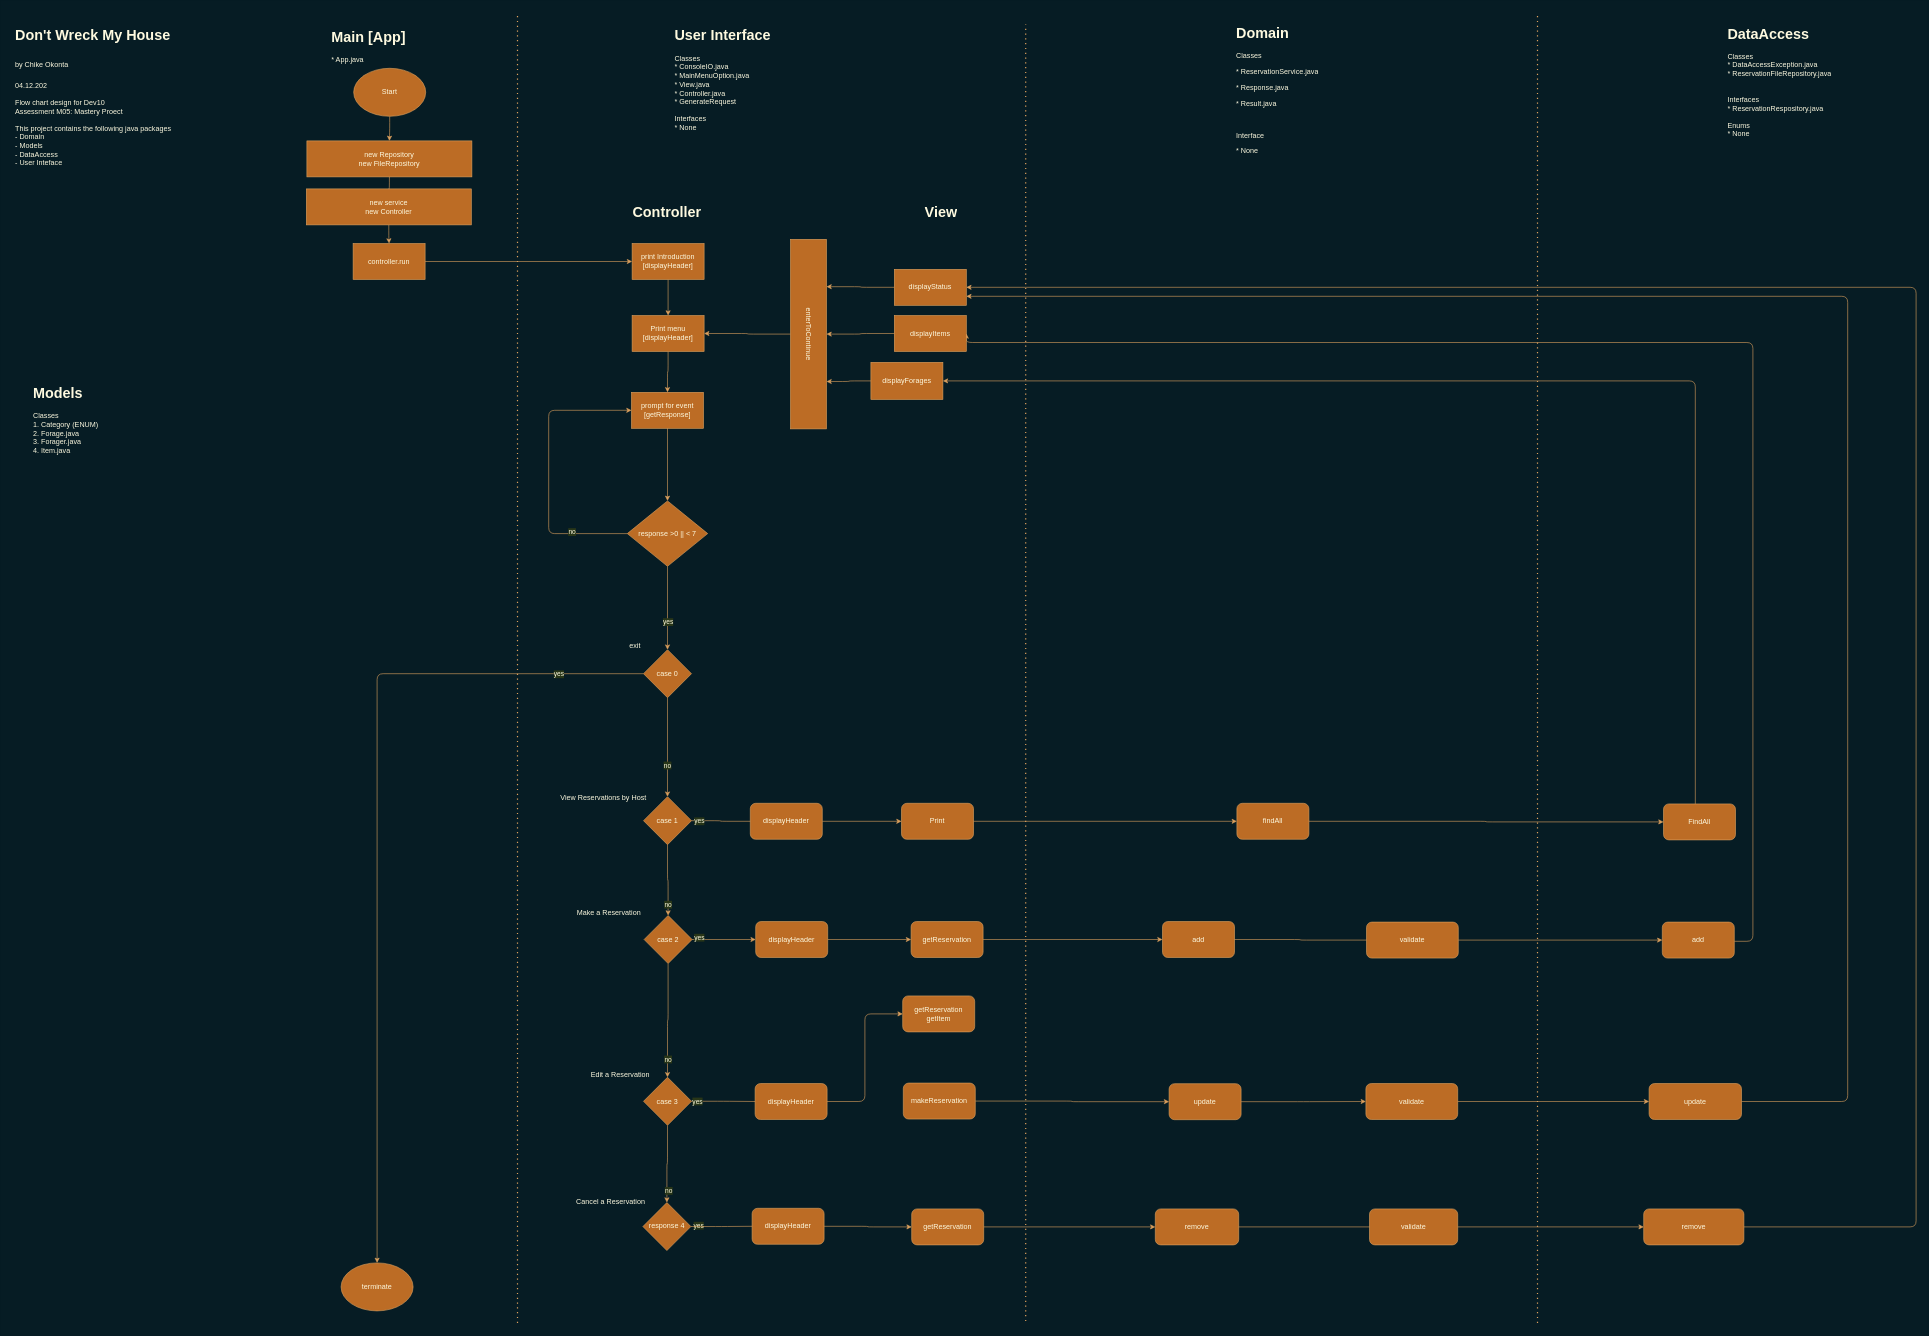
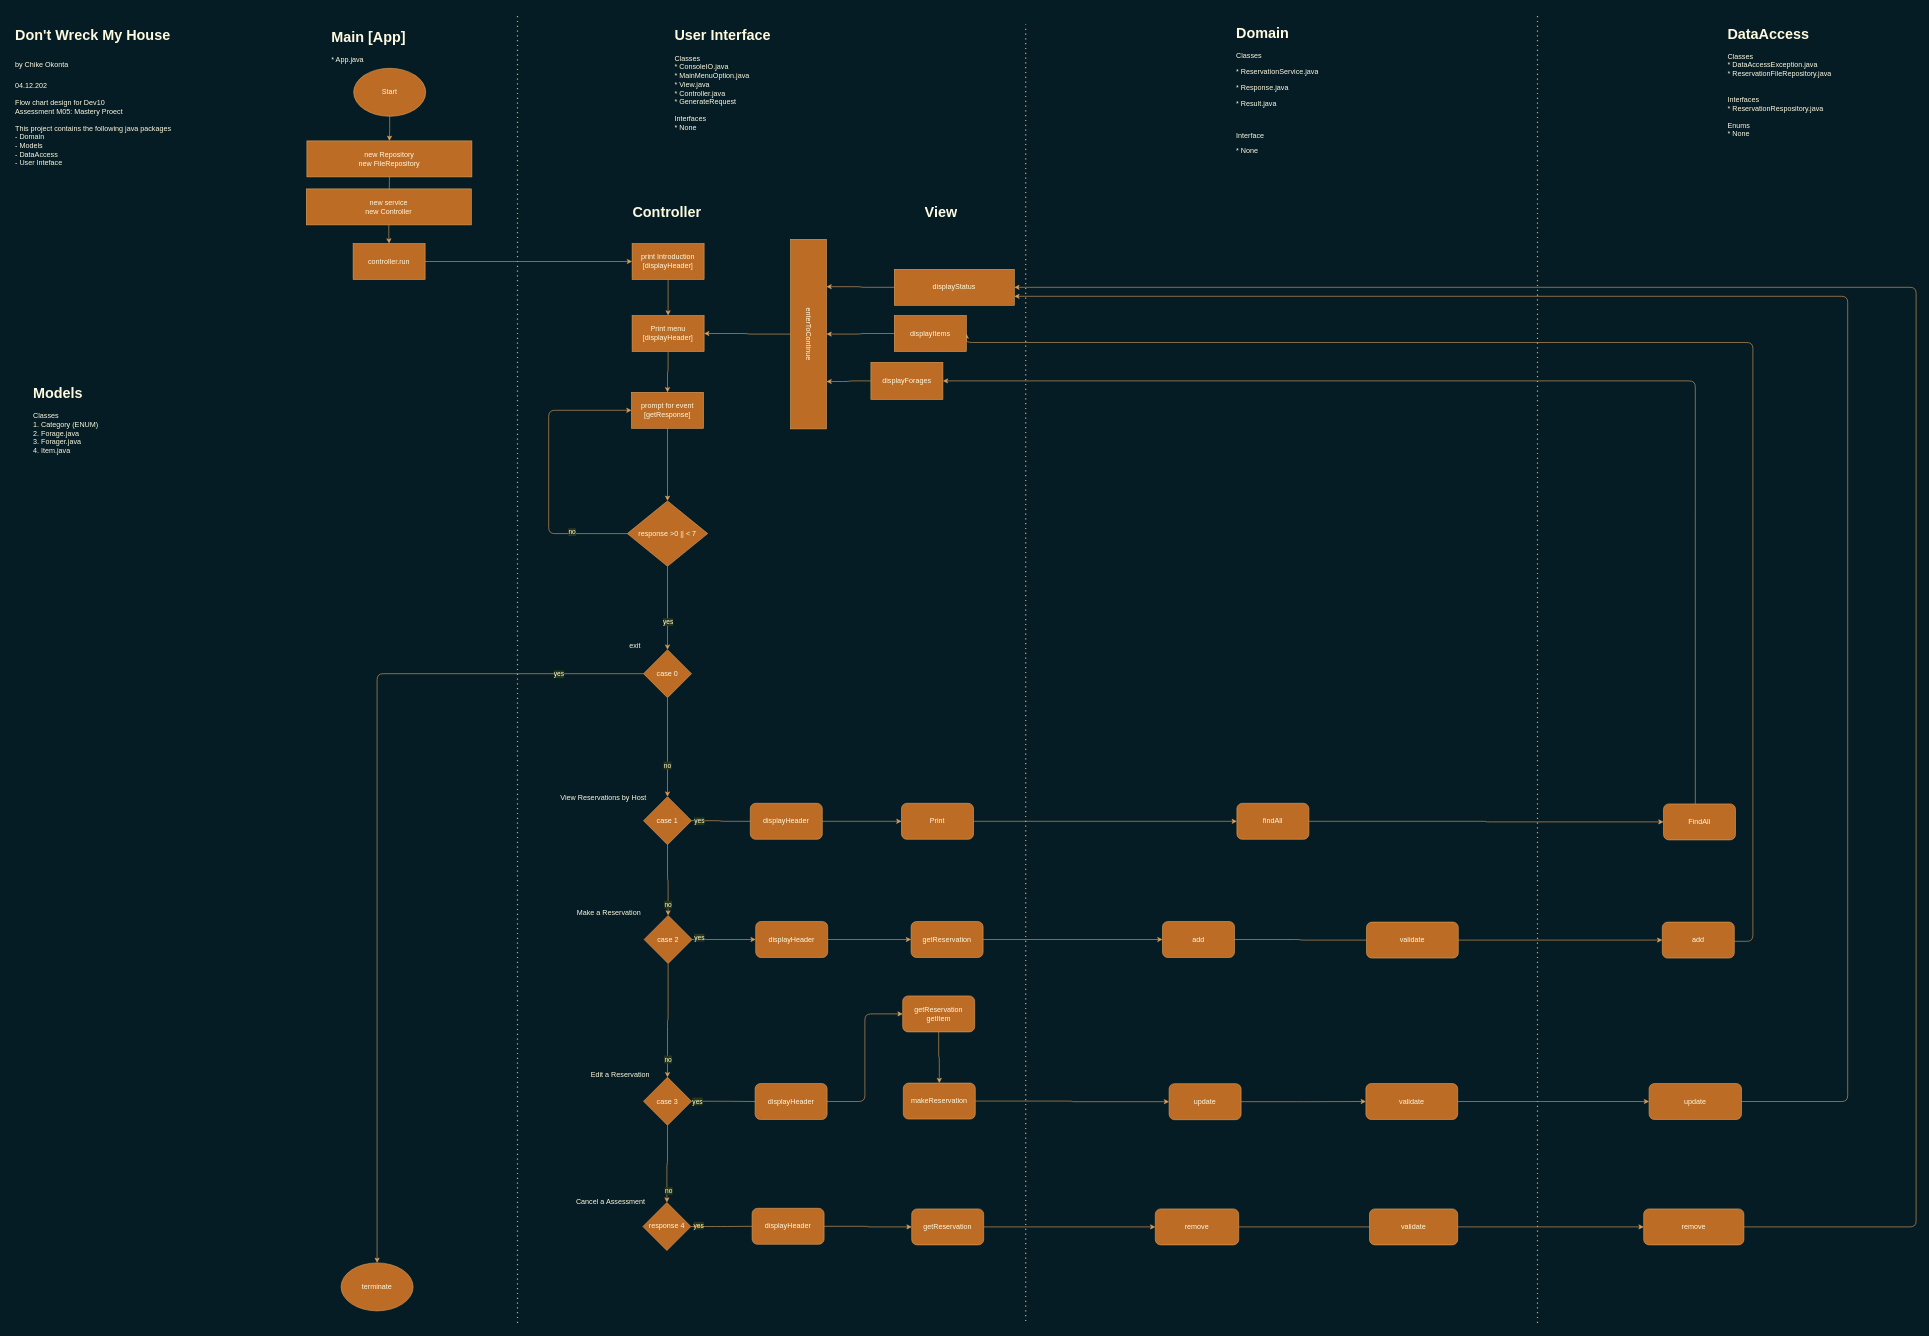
node "displayStatus": size 72x36 -> 120x36
edge "getReservation getItem" -> "makeReservation": added
node "Cancel a Reservation": label "Cancel a Reservation" -> "Cancel a Assessment"
